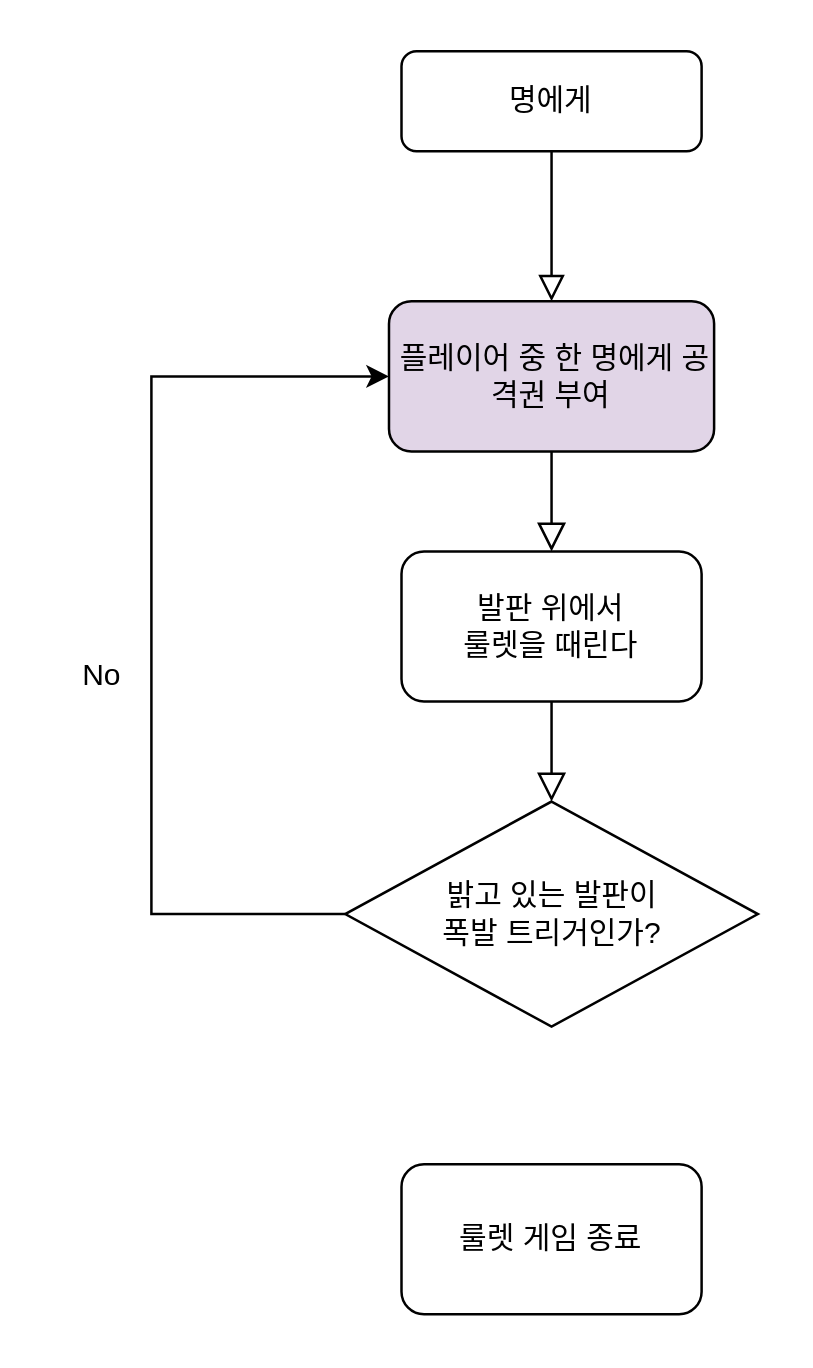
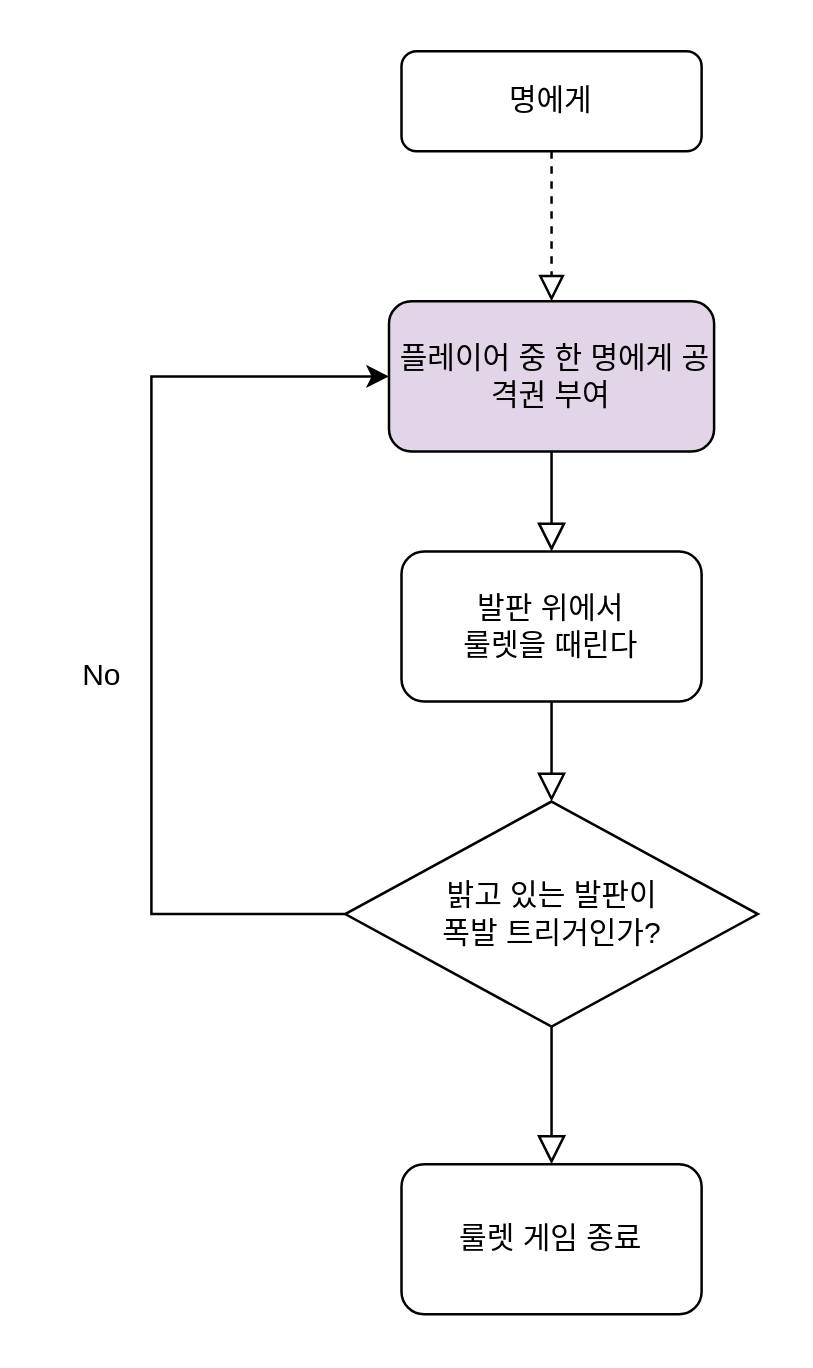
edge "명에게" -> "플레이어 중 한 명에게 공격권 부여": style solid -> dashed
edge "밝고 있는 발판이 폭발 트리거인가?" -> "룰렛 게임 종료": added
